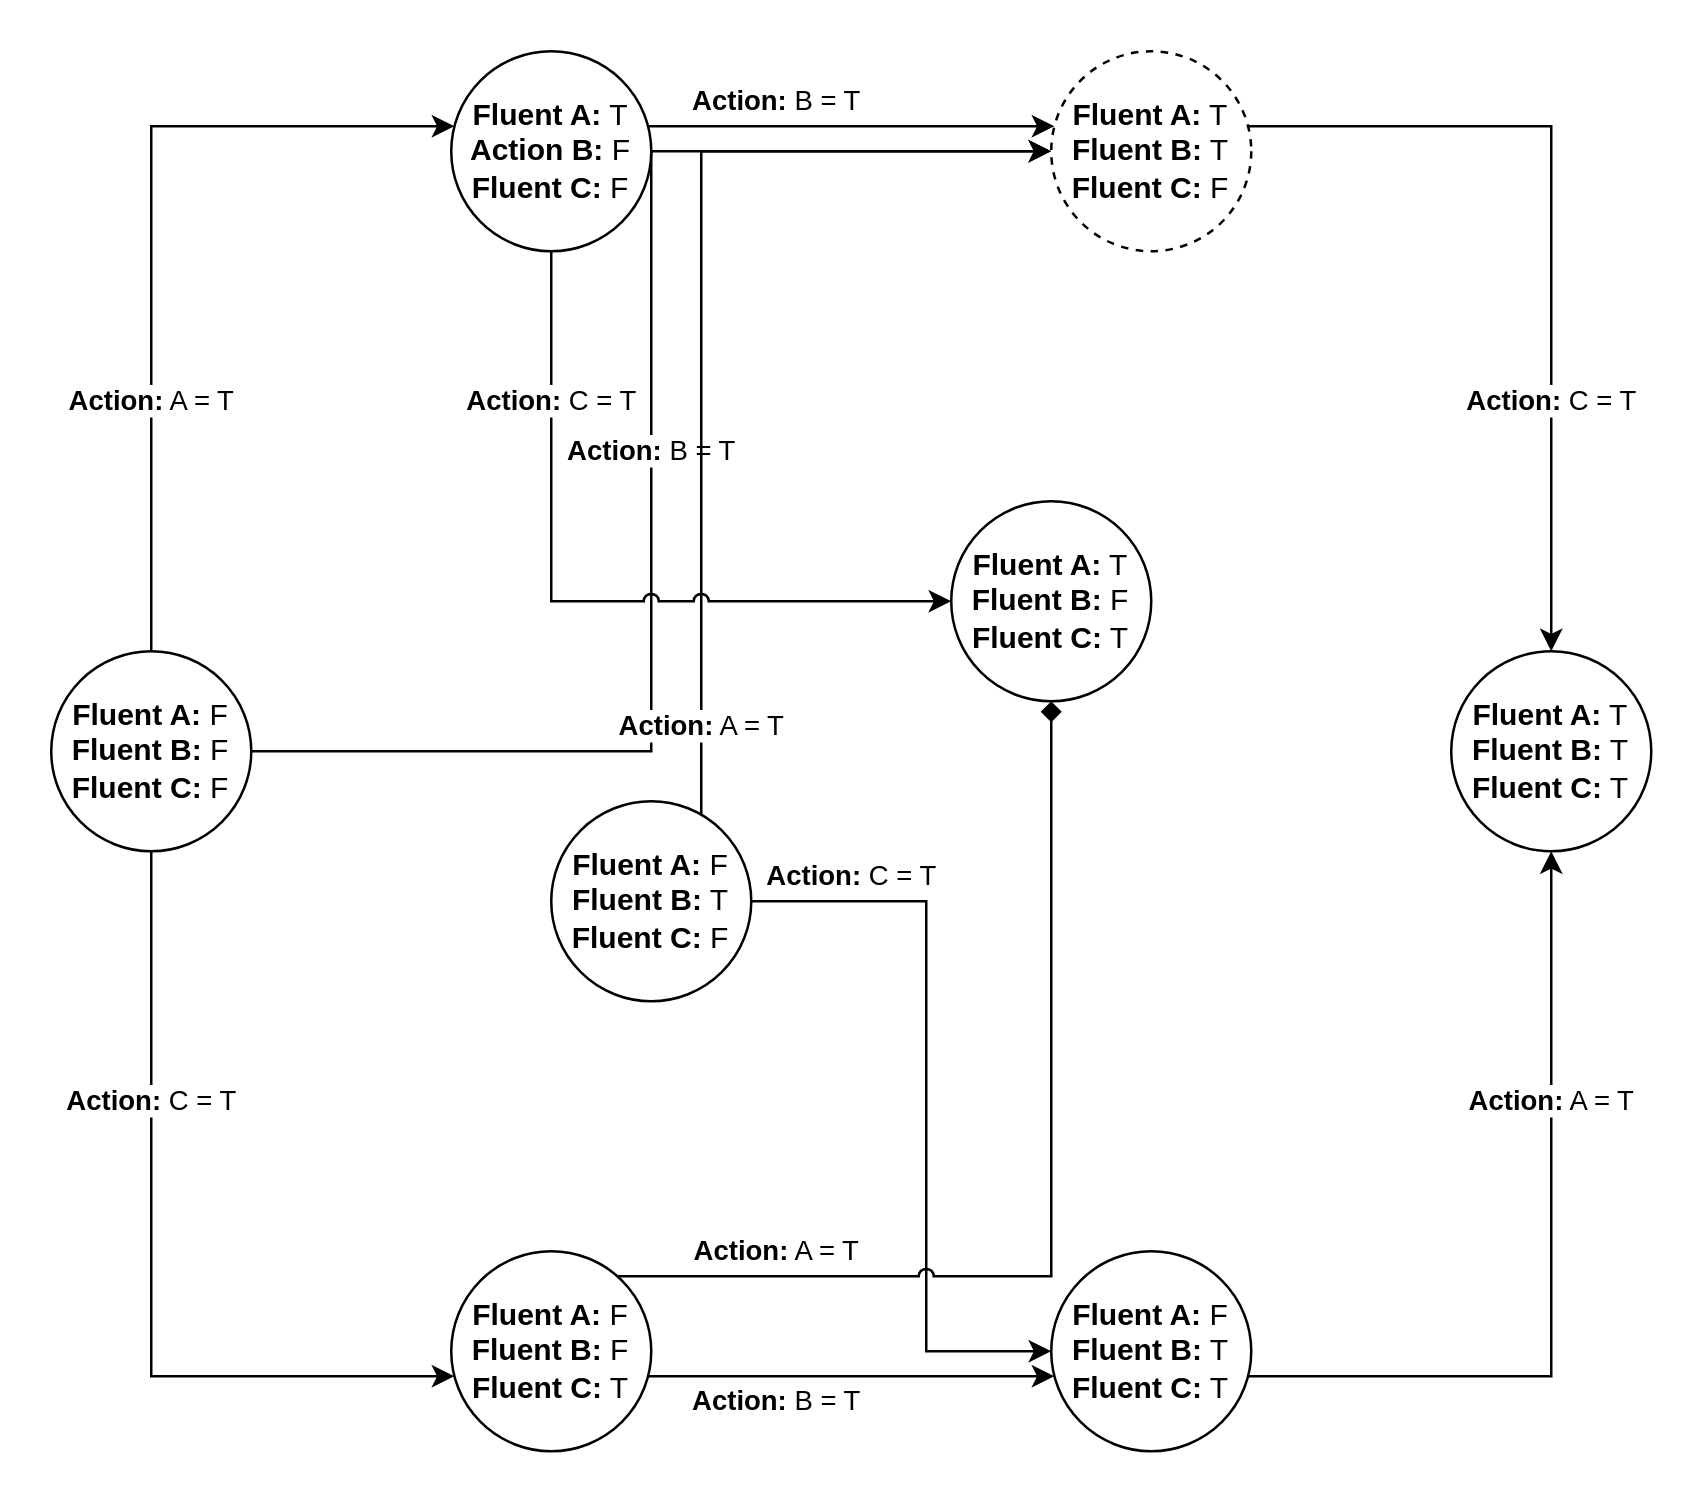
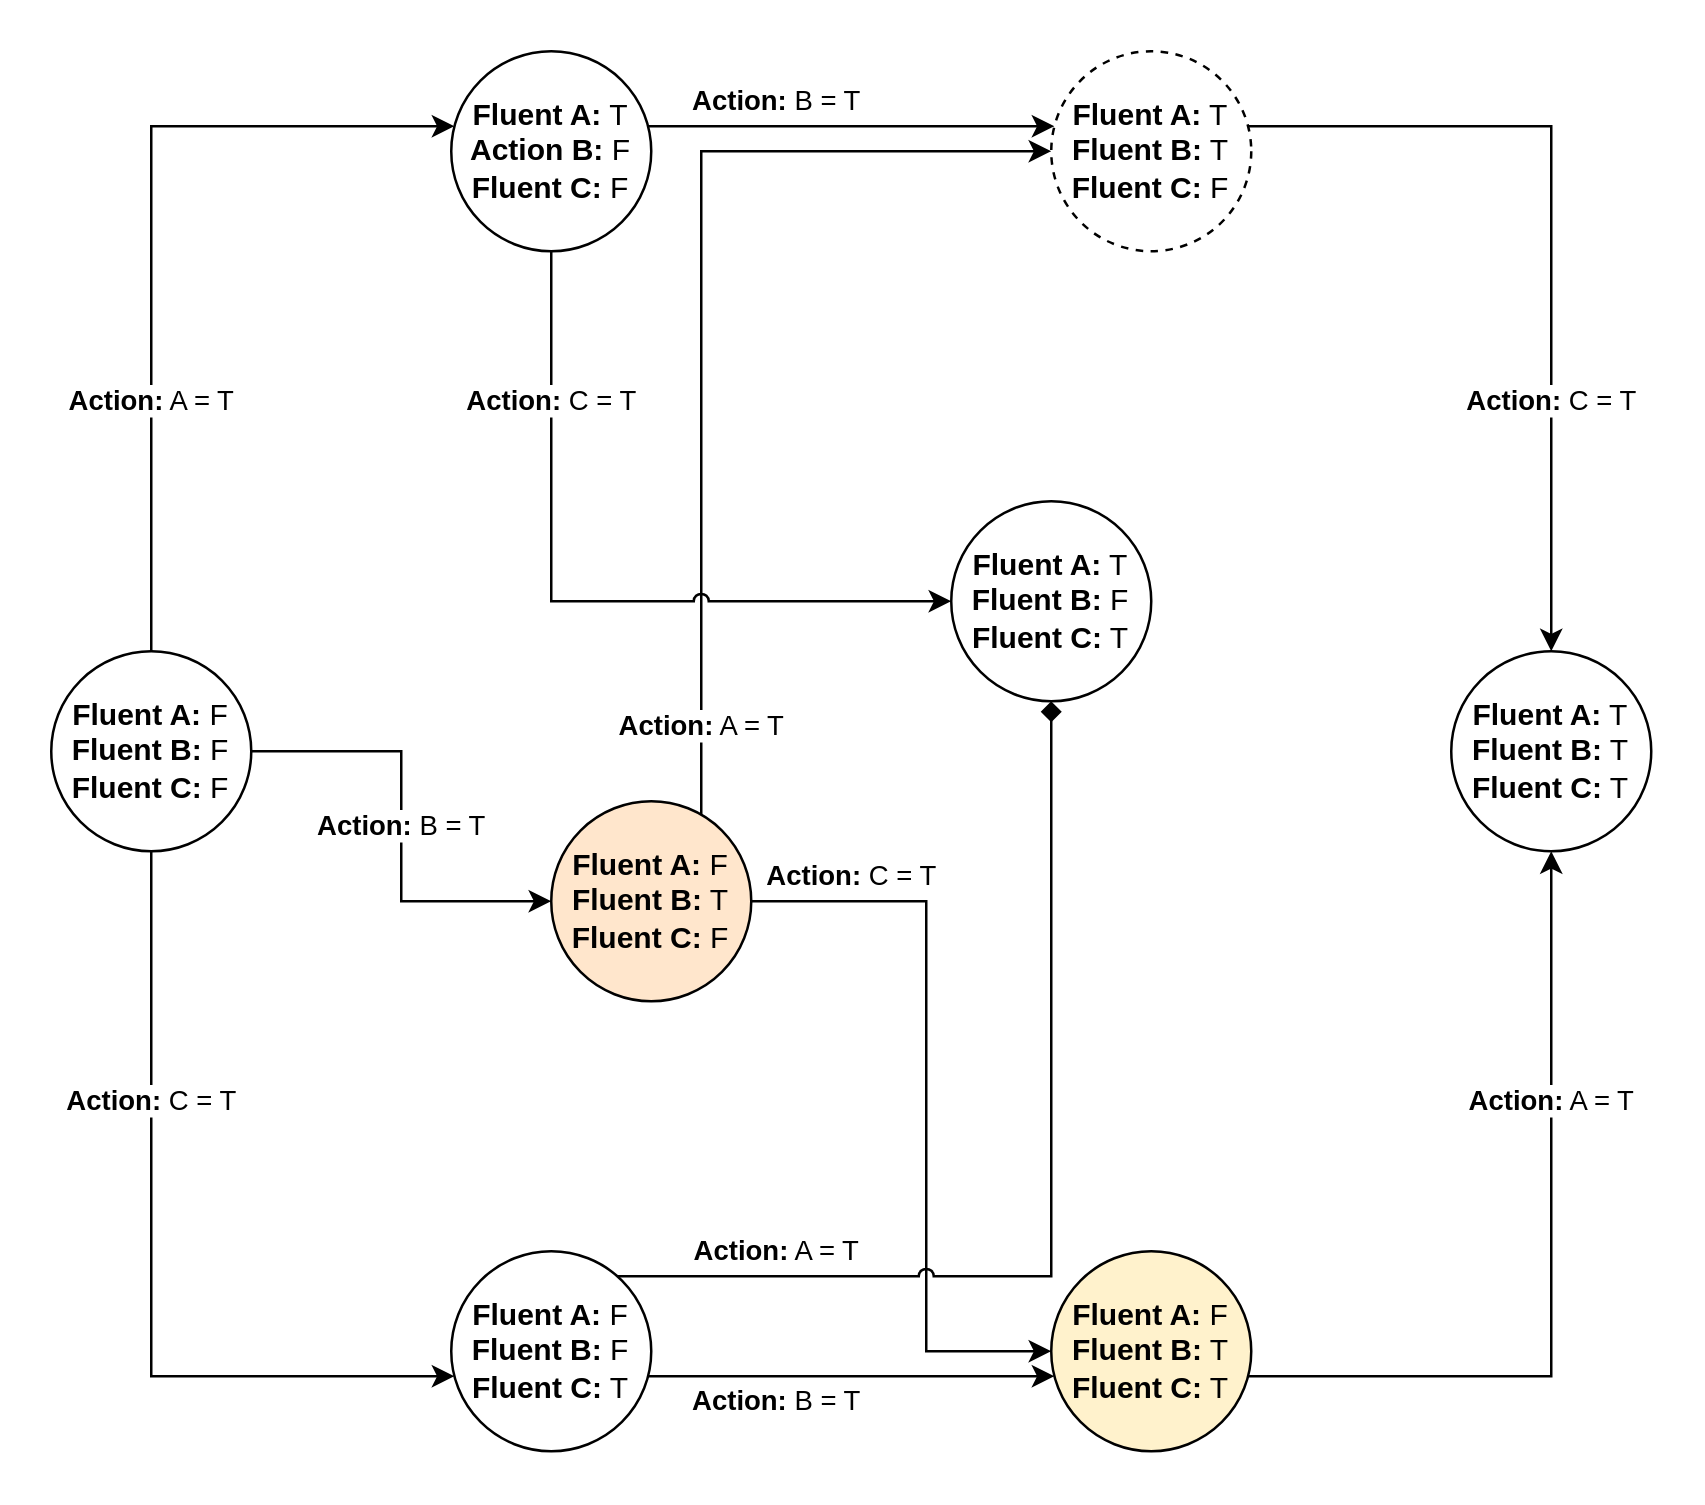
edge "Fluent A: F Fluent B: F Fluent C: F" -> "Fluent A: T Fluent B: T Fluent C: F": now "Fluent A: F Fluent B: F Fluent C: F" -> "Fluent A: F Fluent B: T Fluent C: F"
node "Fluent A: F Fluent B: T Fluent C: F": fillcolor #ffffff -> #ffe6cc
node "Fluent A: F Fluent B: T Fluent C: T": fillcolor #ffffff -> #fff2cc
